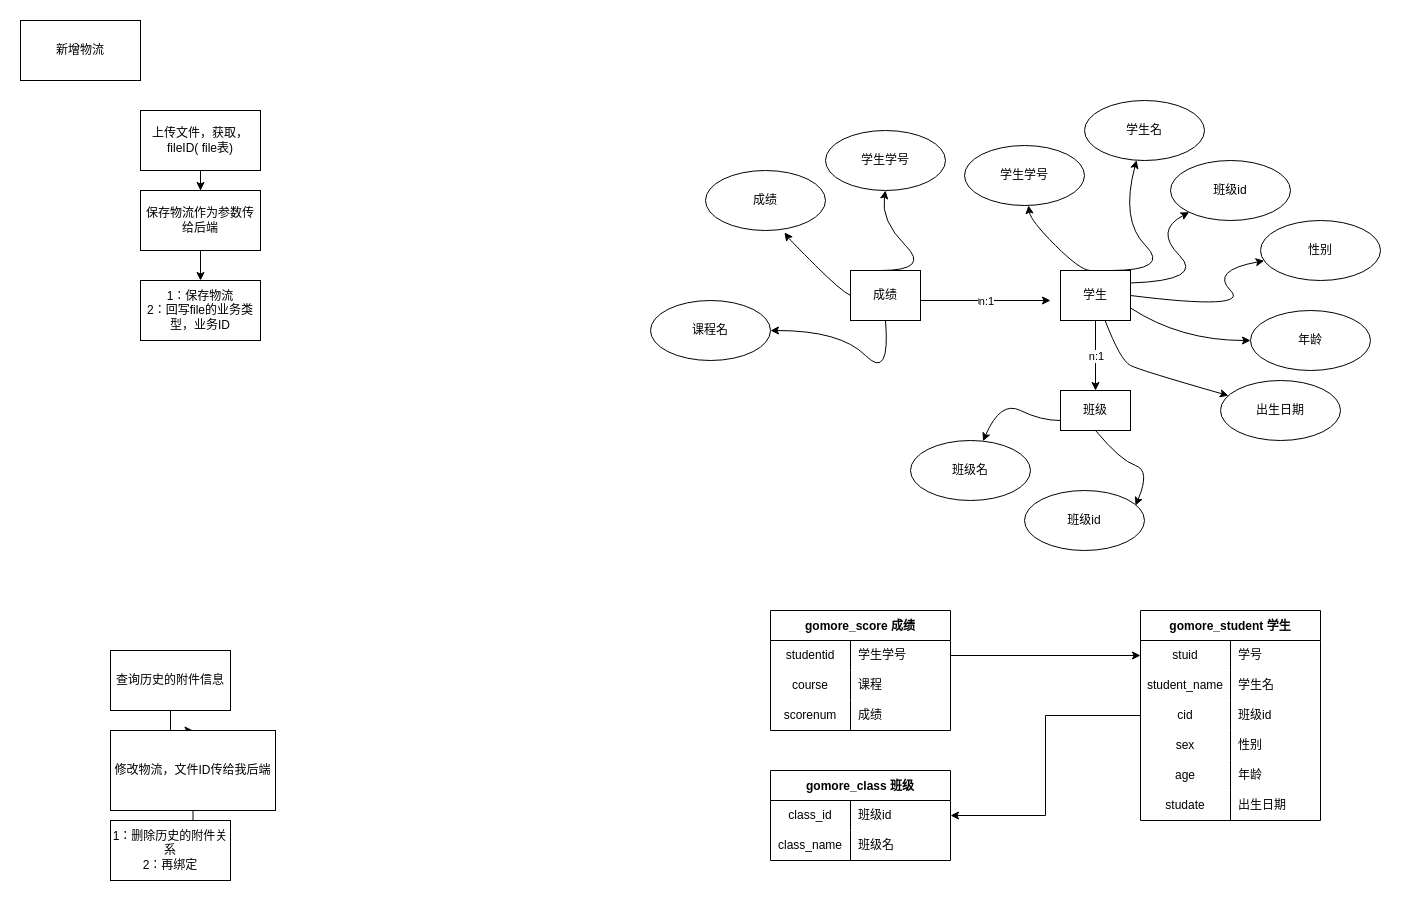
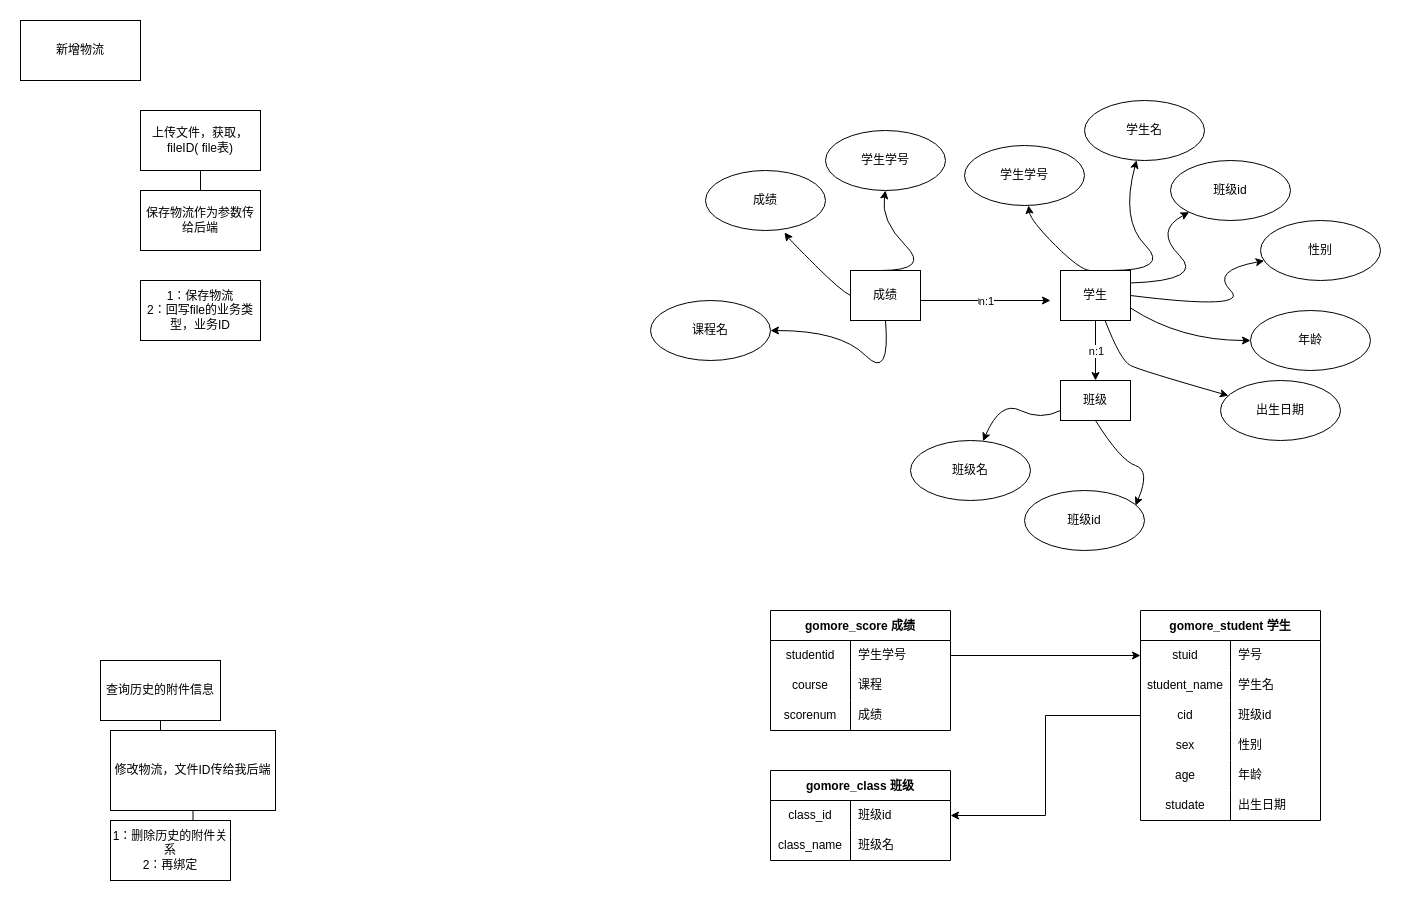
edge "上传文件，获取，fileID( file表)" -> "保存物流作为参数传给后端": arrowhead classic -> none
edge "保存物流作为参数传给后端" -> "1：保存物流 2：回写file的业务类型，业务ID": removed
node "班级": moved (1096, 411) -> (1096, 401)
node "查询历史的附件信息": moved (171, 681) -> (161, 691)
